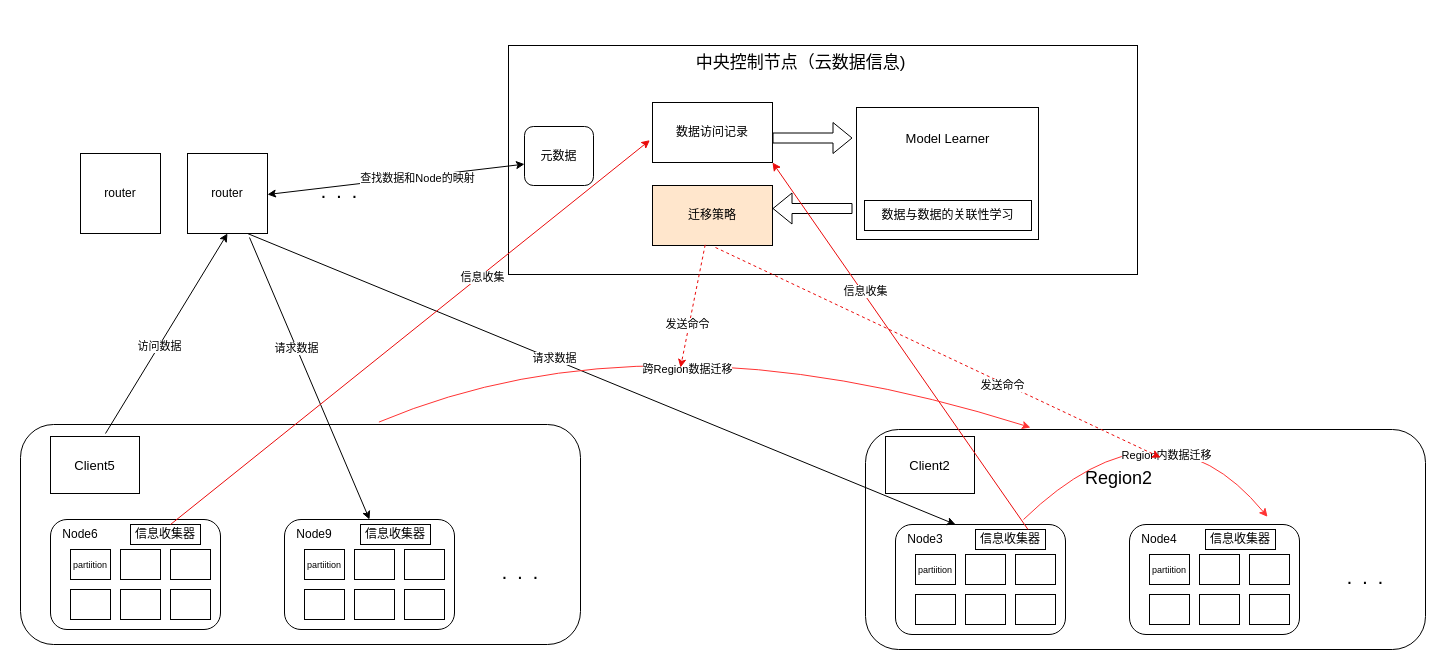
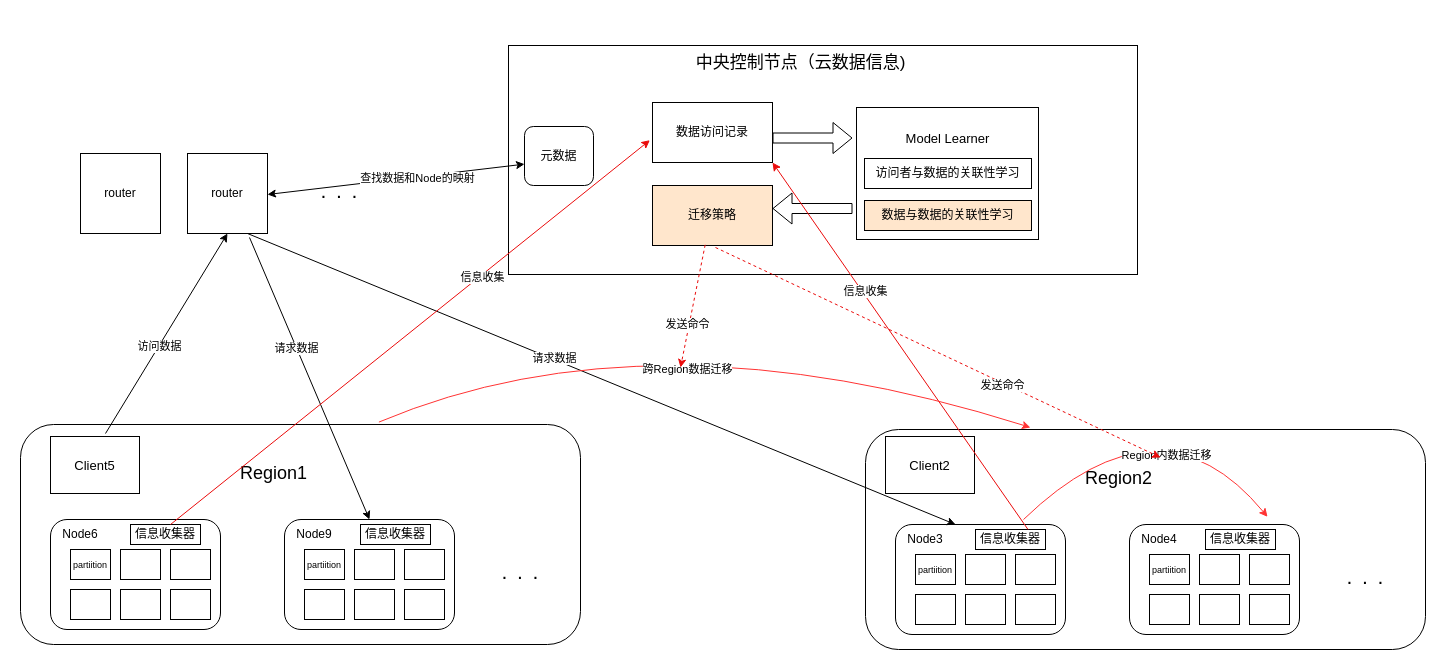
node "访问者与数据的关联性学习": added
node "数据与数据的关联性学习": fillcolor #ffffff -> #ffe6cc
node "Region1": added
